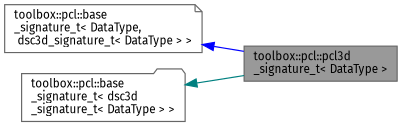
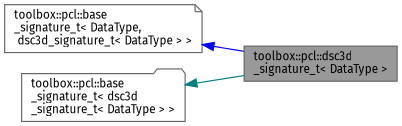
node "toolbox::pcl::pcl3d _signature_t< DataType >": label "toolbox::pcl::pcl3d _signature_t< DataType >" -> "toolbox::pcl::dsc3d _signature_t< DataType >"
